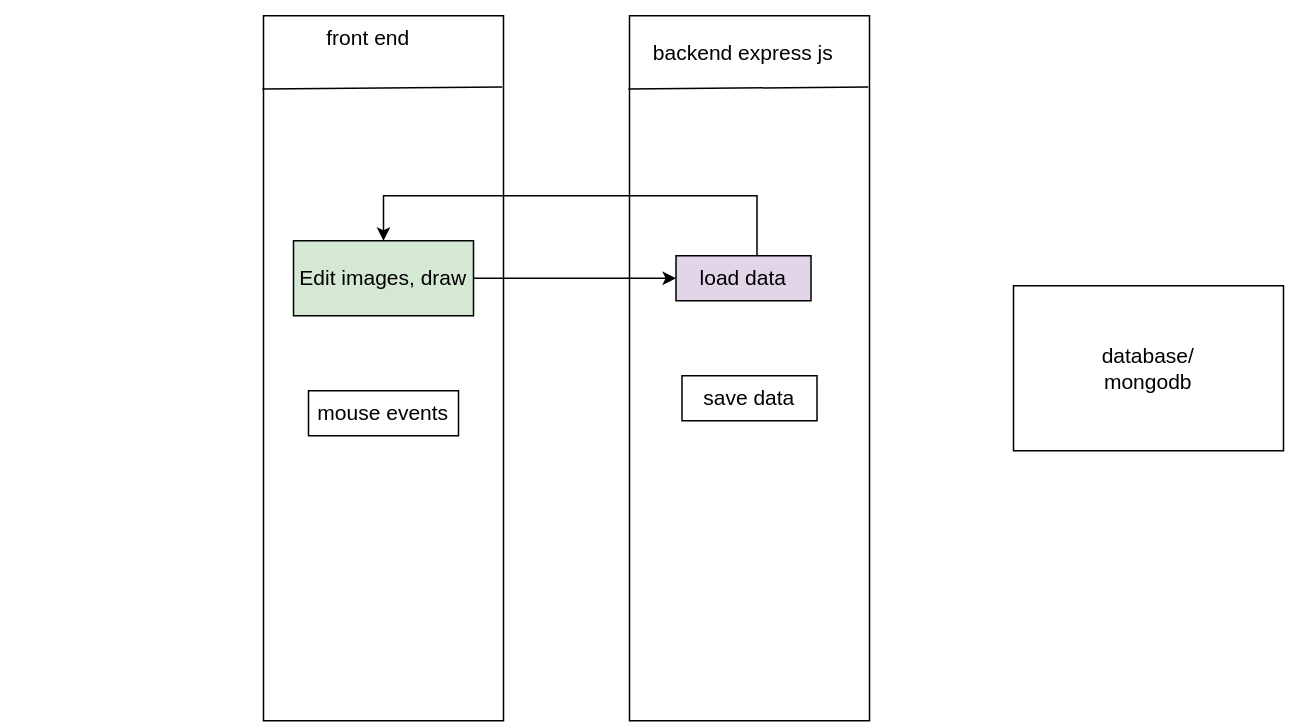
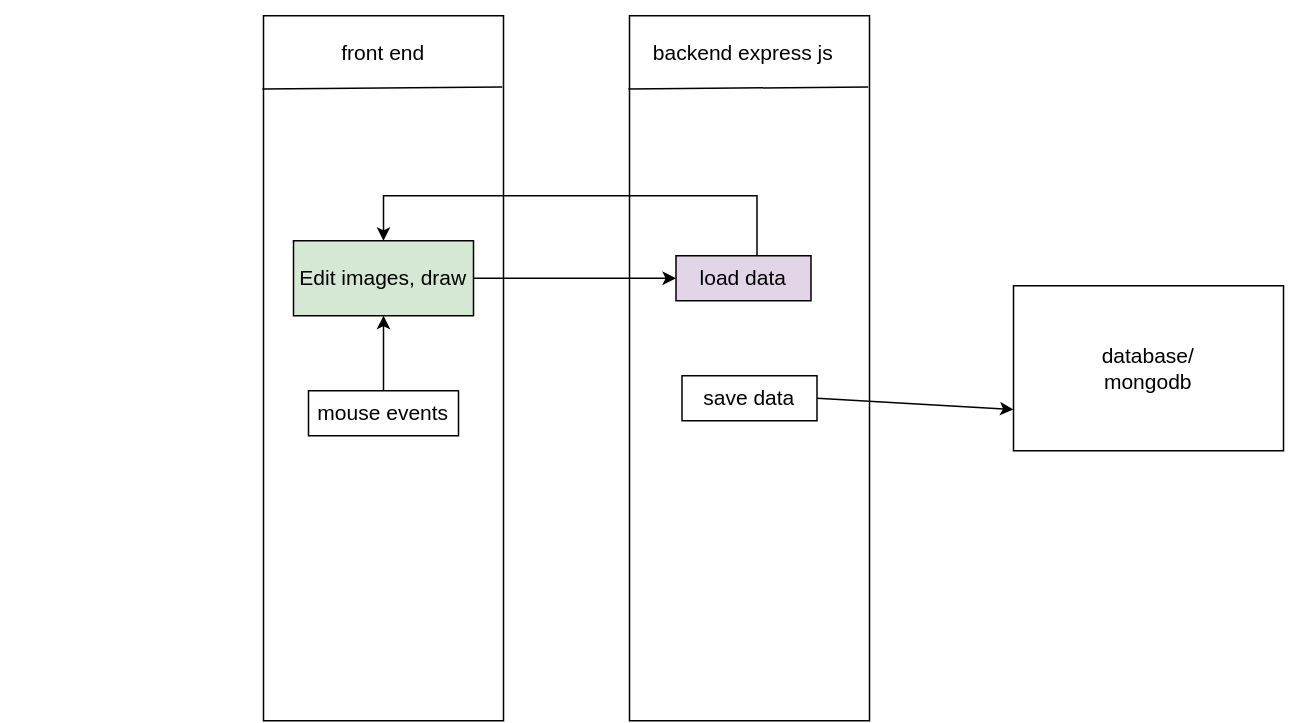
node "front end": moved (368, 38) -> (383, 53)
edge "mouse events" -> "Edit images, draw": added
edge "save data" -> "database/ mongodb": added
